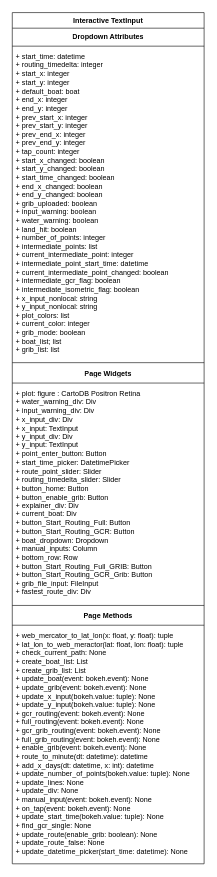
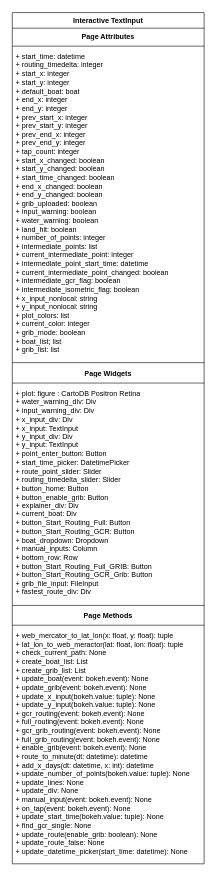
node "Dropdown Attributes": label "Dropdown Attributes" -> "Page Attributes"
